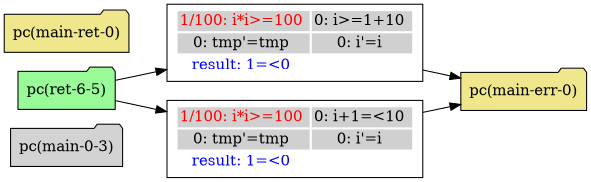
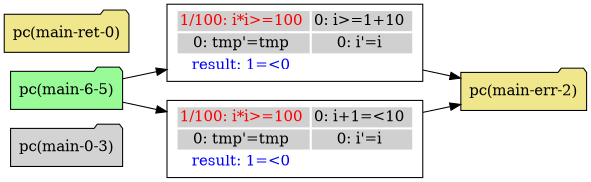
node "pc(ret-6-5)": label "pc(ret-6-5)" -> "pc(main-6-5)"
node "pc(main-err-0)": label "pc(main-err-0)" -> "pc(main-err-2)"
